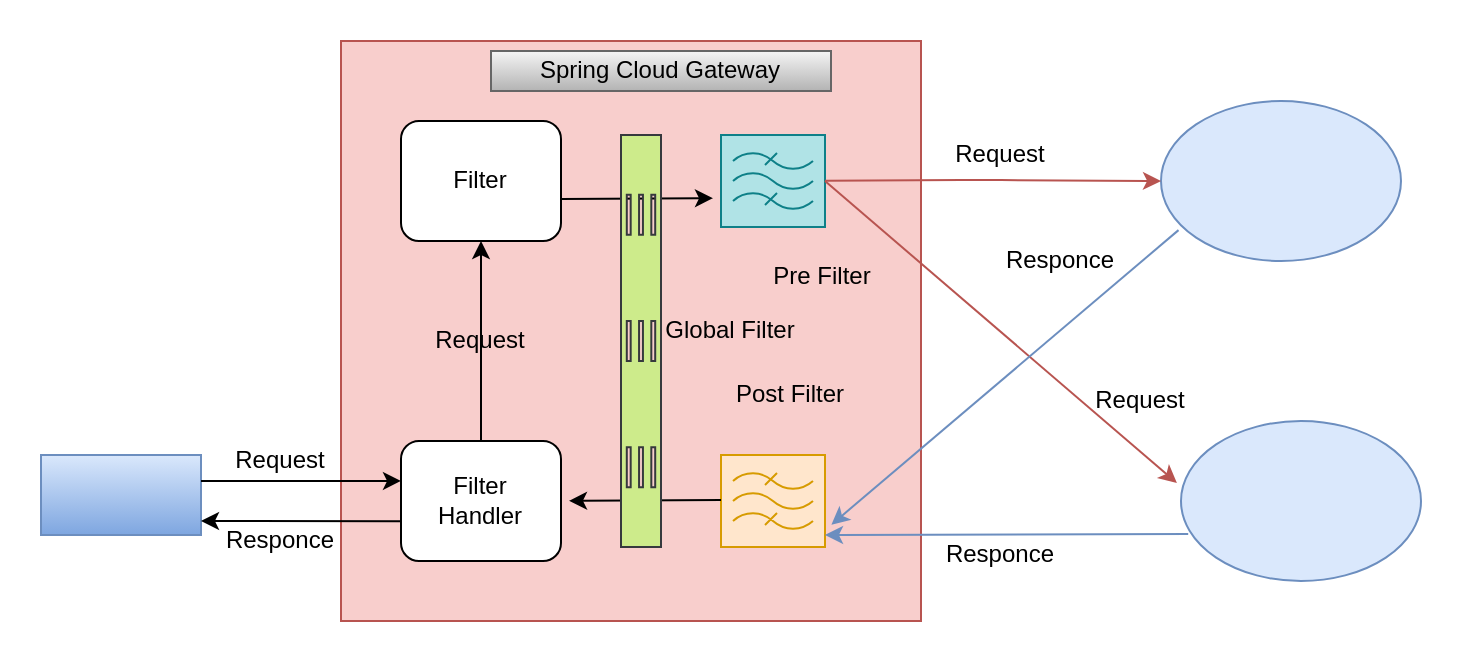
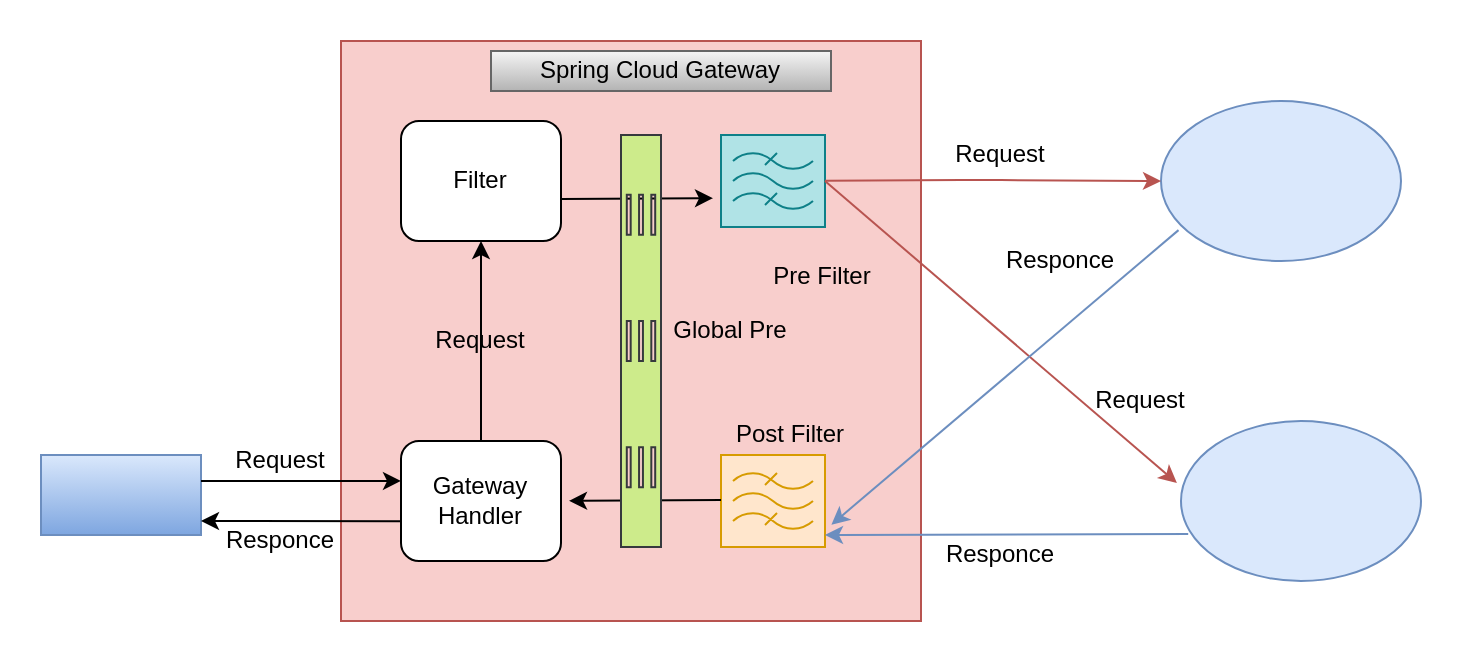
node "Global Filter": label "Global Filter" -> "Global Pre"
node "Post Filter": moved (791, 395) -> (791, 435)
node "Filter Handler": label "Filter Handler" -> "Gateway Handler"
